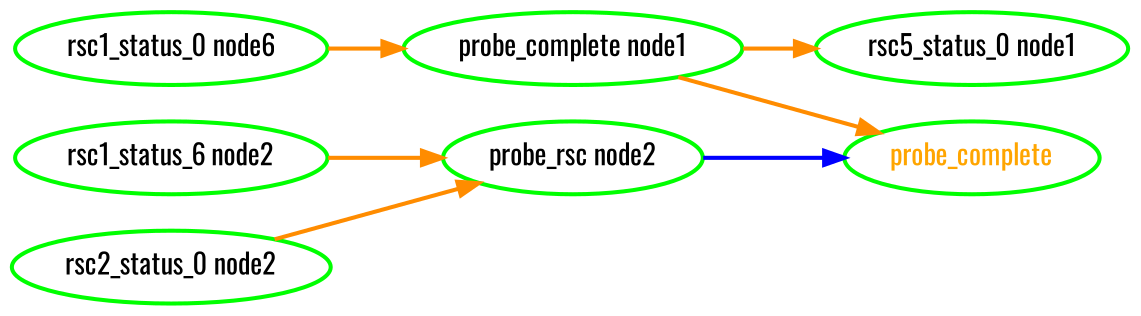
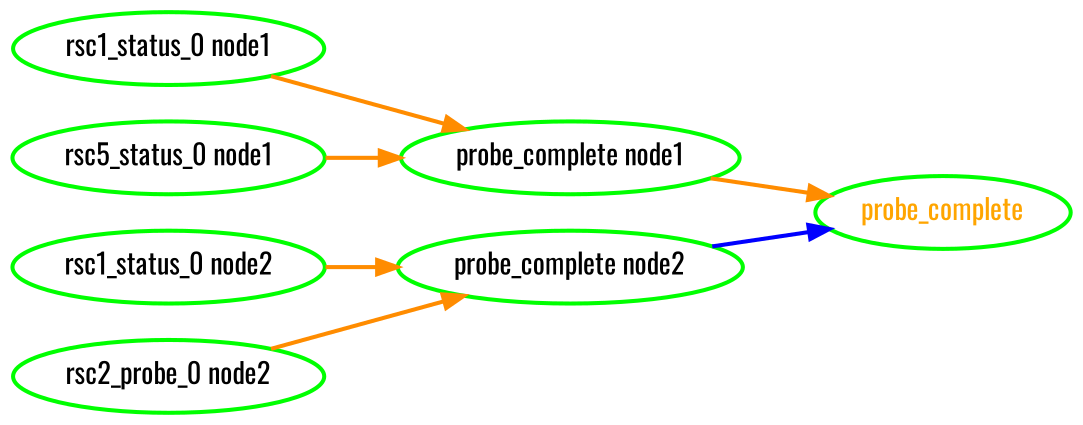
node "rsc1_status_0 node6": label "rsc1_status_0 node6" -> "rsc1_status_0 node1"
edge "probe_complete node1" -> "rsc5_status_0 node1": reversed
node "rsc1_status_6 node2": label "rsc1_status_6 node2" -> "rsc1_status_0 node2"
node "probe_rsc node2": label "probe_rsc node2" -> "probe_complete node2"
node "rsc2_status_0 node2": label "rsc2_status_0 node2" -> "rsc2_probe_0 node2"
